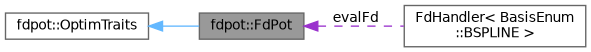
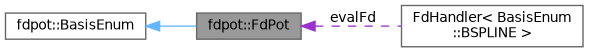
node "fdpot::OptimTraits": label "fdpot::OptimTraits" -> "fdpot::BasisEnum"
